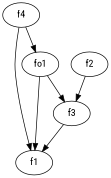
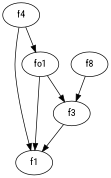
node "f2": label "f2" -> "f8"
